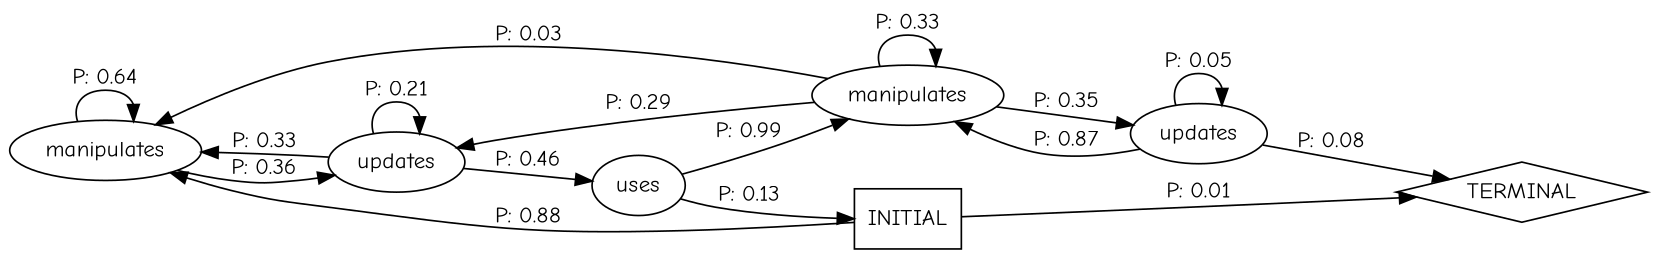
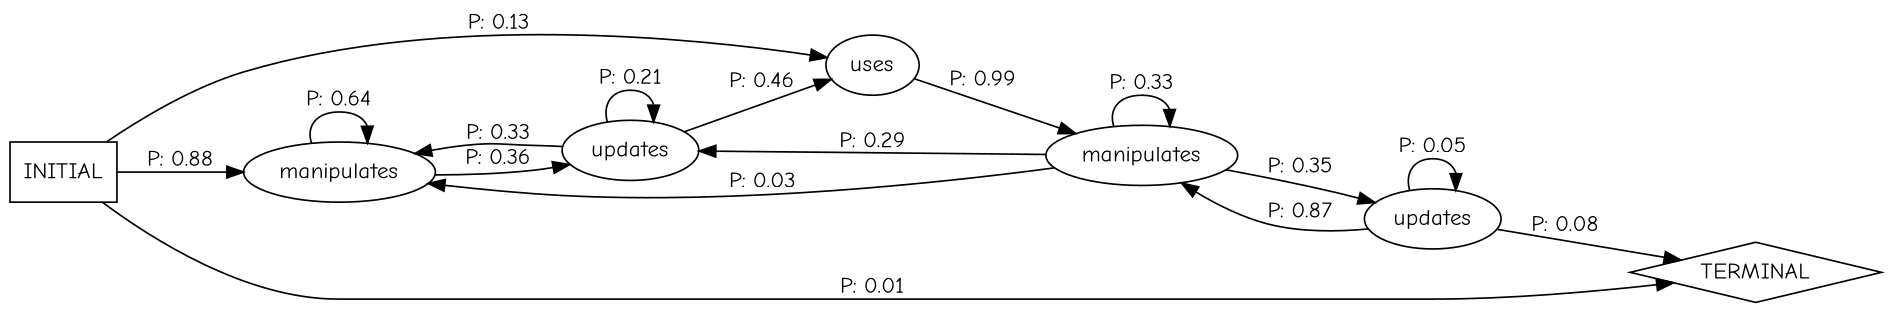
edge "uses" -> "INITIAL": reversed
